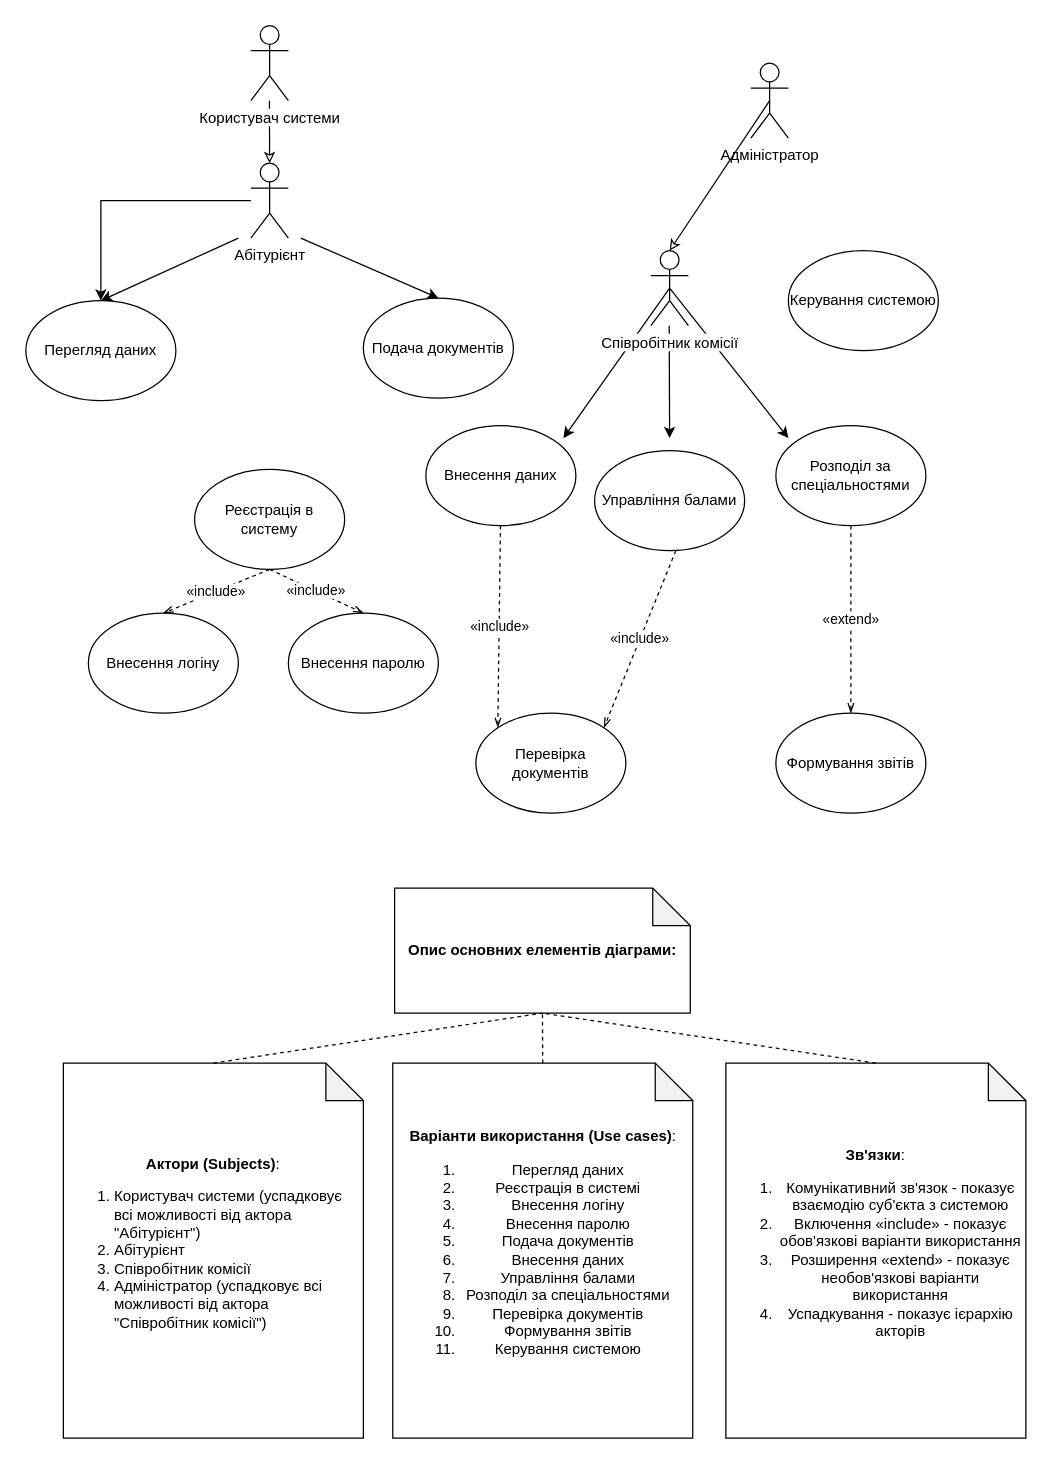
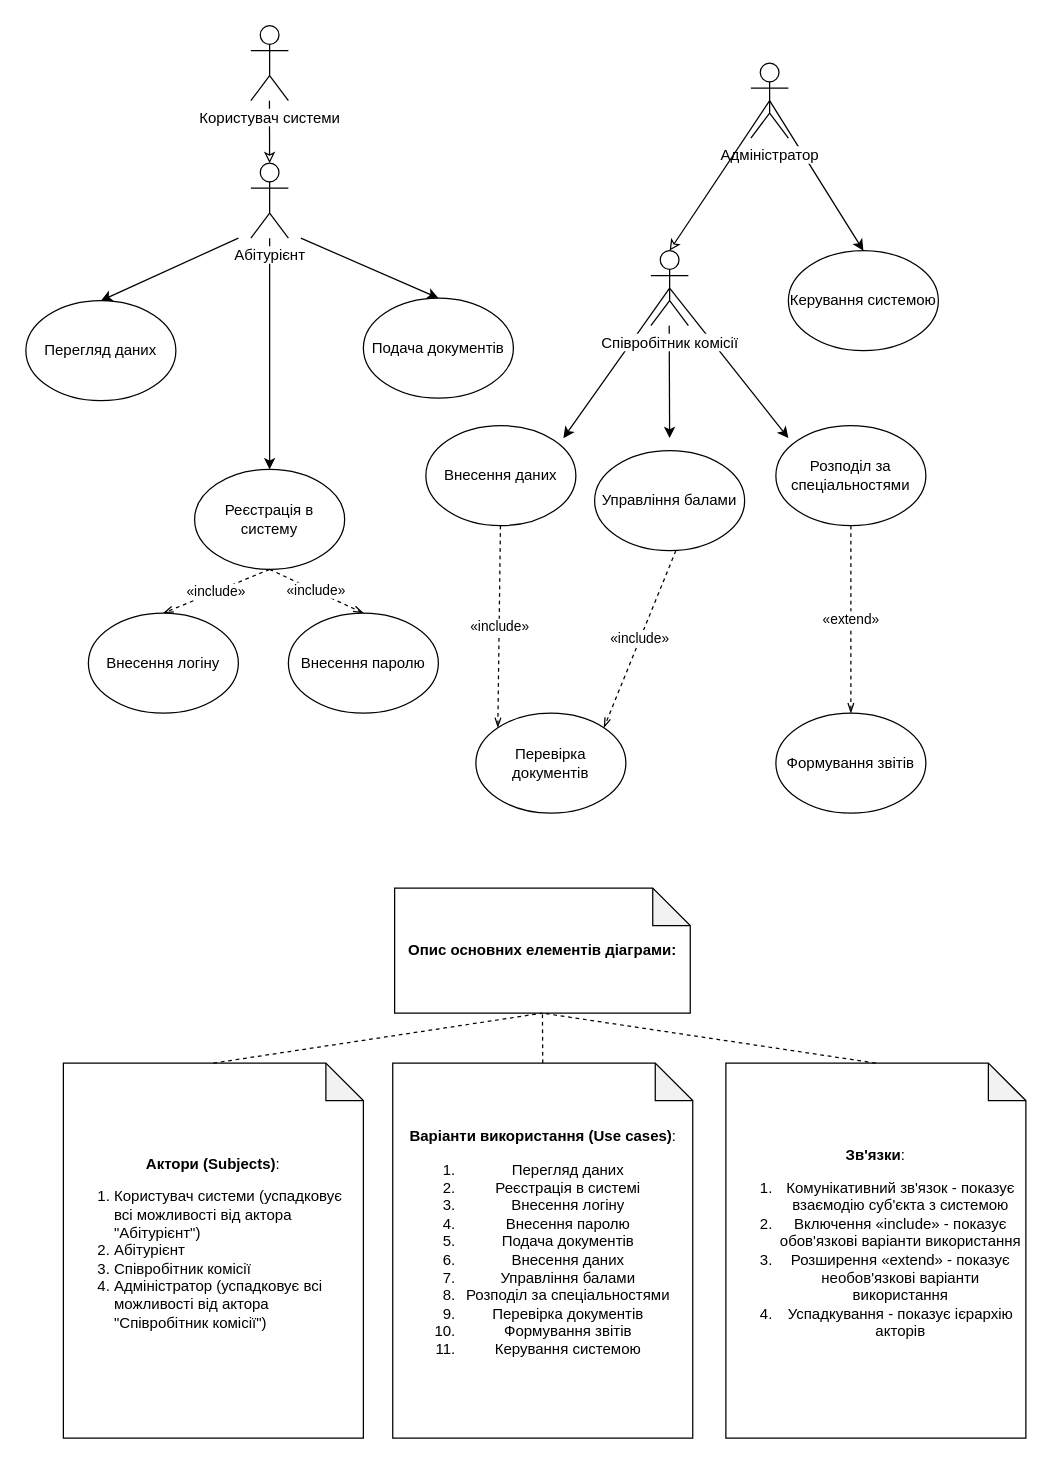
edge "Абітурієнт" -> "Перегляд даних": now "Абітурієнт" -> "Реєстрація в систему"
edge "Адміністратор" -> "Керування системою": added
